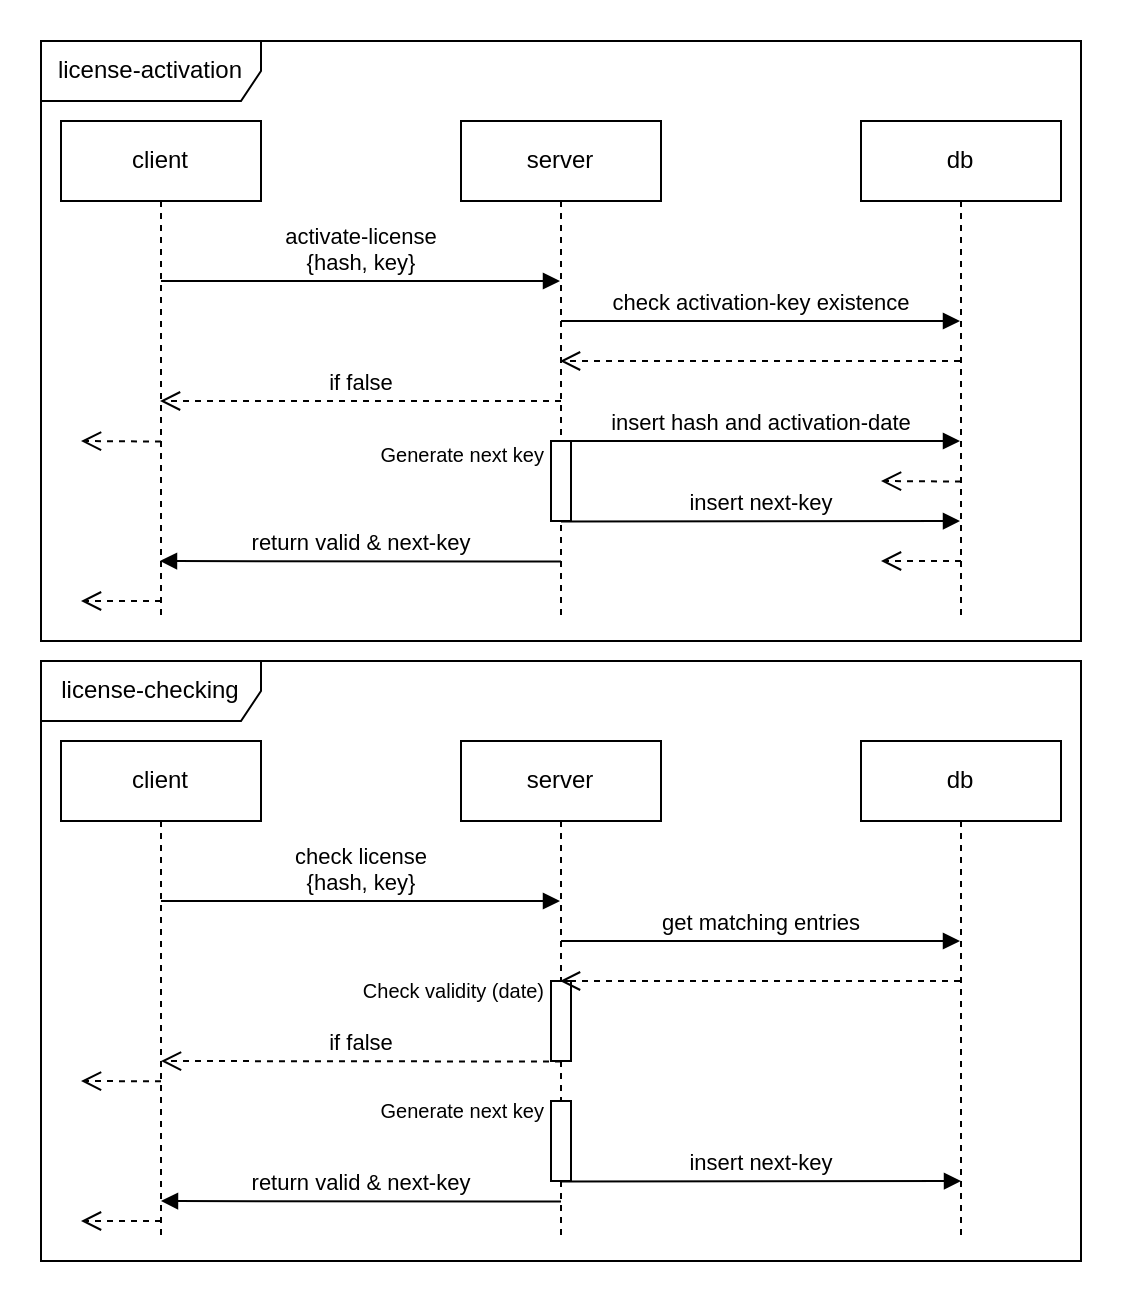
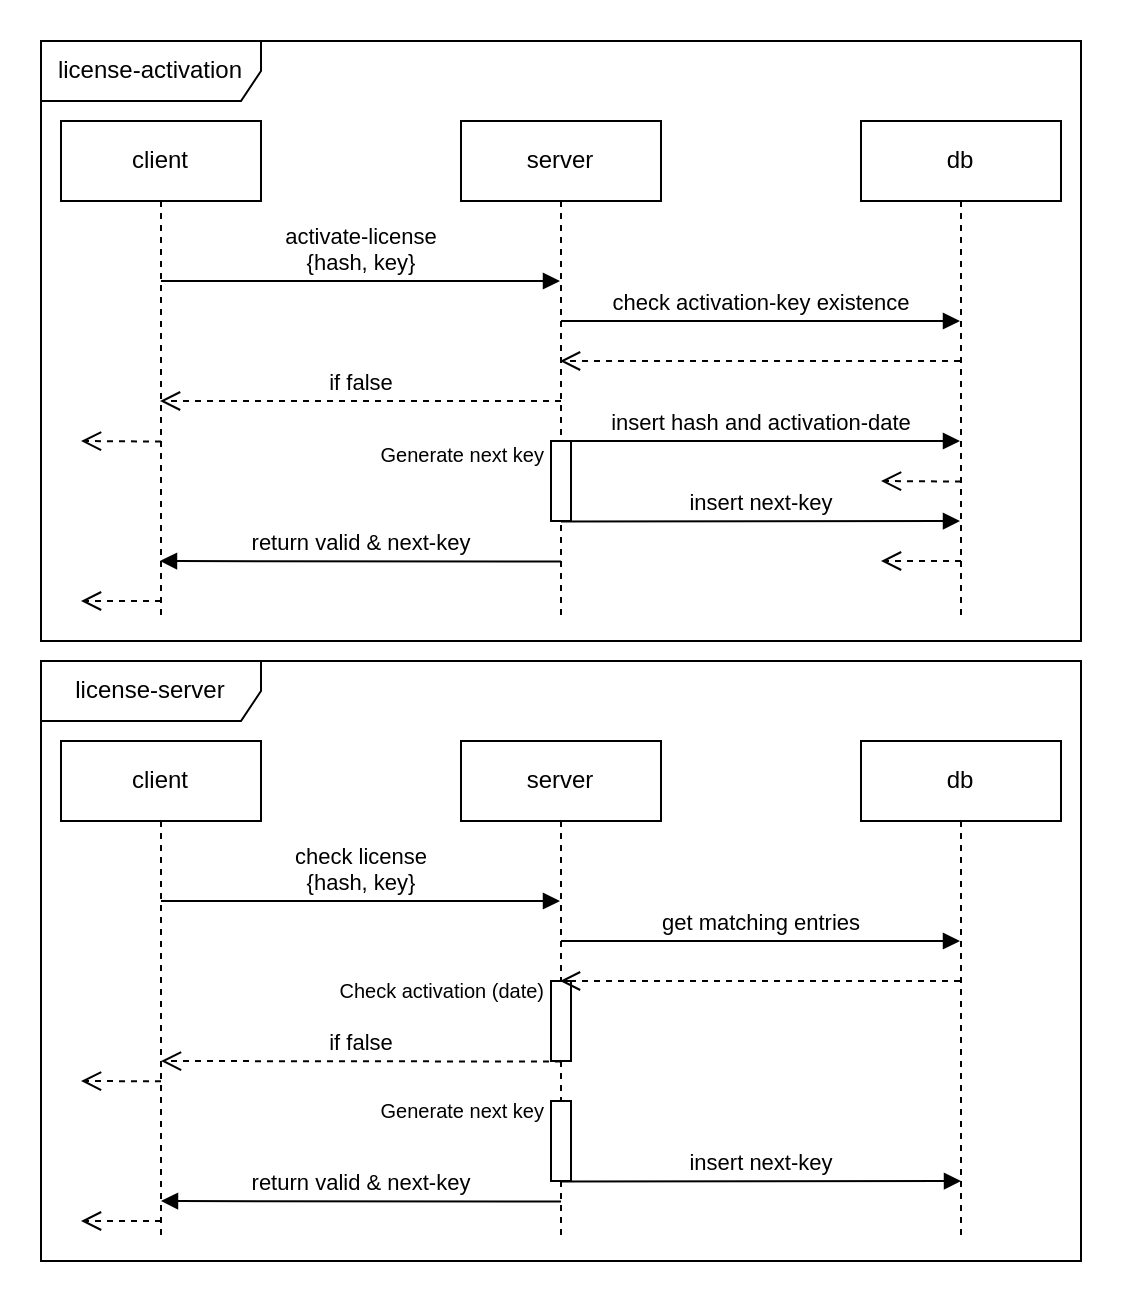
node "license-checking": label "license-checking" -> "license-server"
node "Check validity (date)": label "Check validity (date)" -> "Check activation (date)"
